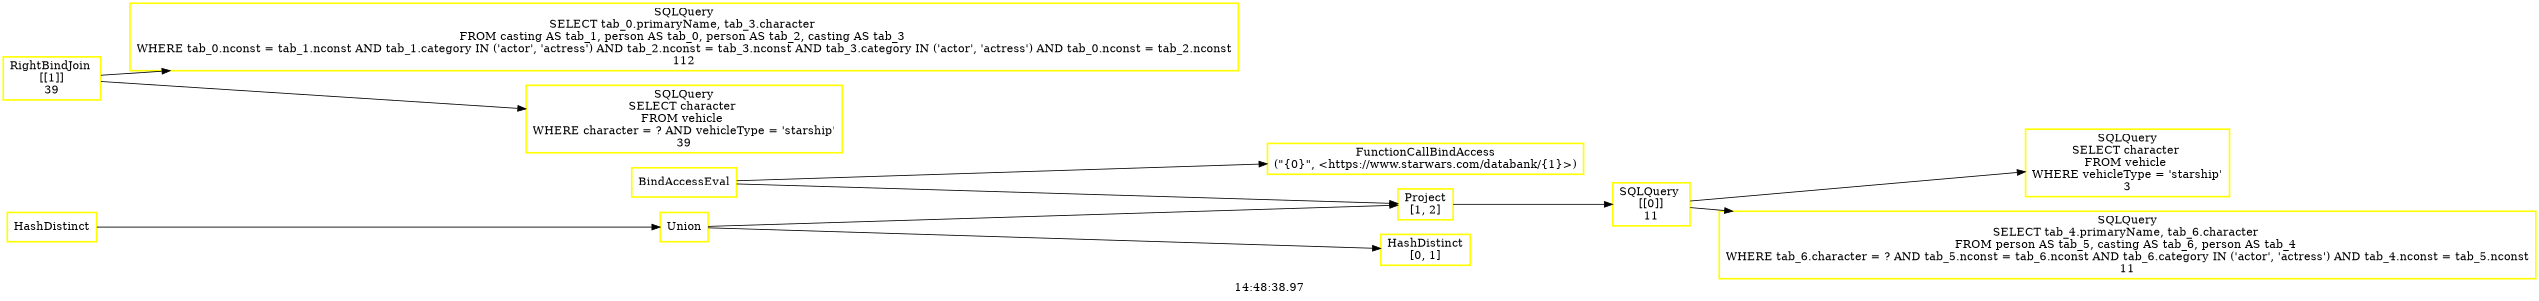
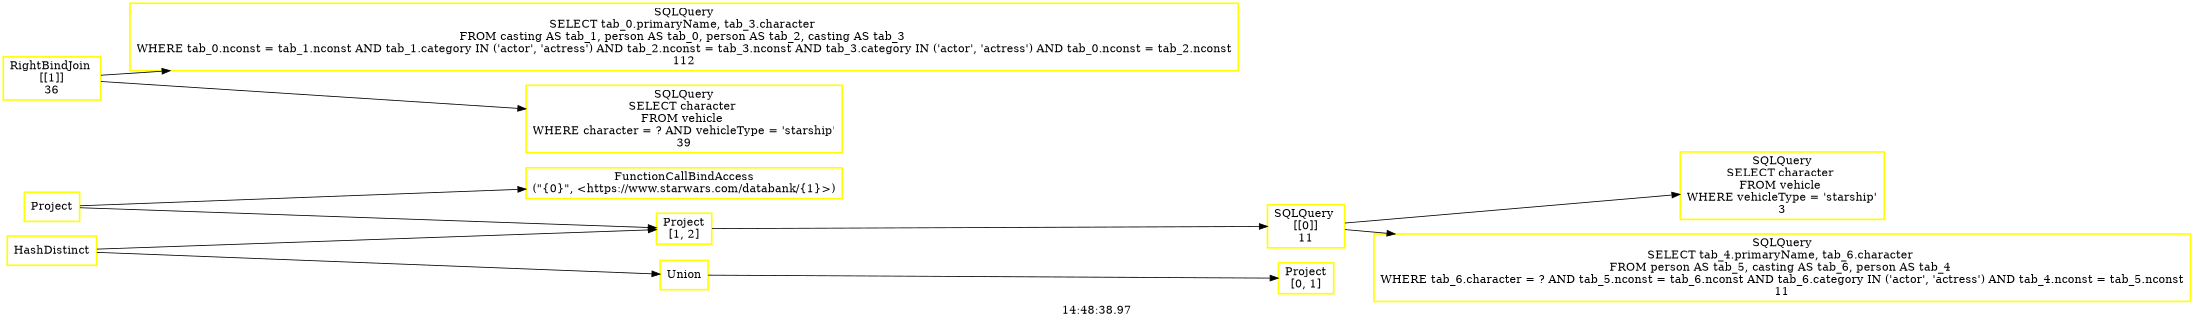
node "RightBindJoin [[1]] 39": label "RightBindJoin [[1]] 39" -> "RightBindJoin [[1]] 36"
node "BindAccessEval": label "BindAccessEval" -> "Project"
edge "Union" -> "Project [1, 2]": now "HashDistinct" -> "Project [1, 2]"
node "HashDistinct [0, 1]": label "HashDistinct [0, 1]" -> "Project [0, 1]"
